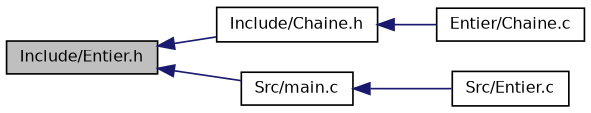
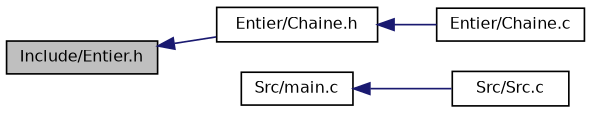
node "Include/Chaine.h": label "Include/Chaine.h" -> "Entier/Chaine.h"
edge "Src/main.c" -> "Include/Entier.h": removed
node "Src/Entier.c": label "Src/Entier.c" -> "Src/Src.c"
